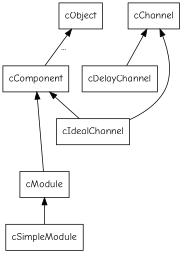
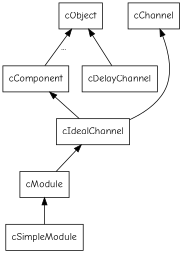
edge "cDelayChannel" -> "cChannel": now "cDelayChannel" -> "cObject"
edge "cModule" -> "cComponent": now "cModule" -> "cIdealChannel"
